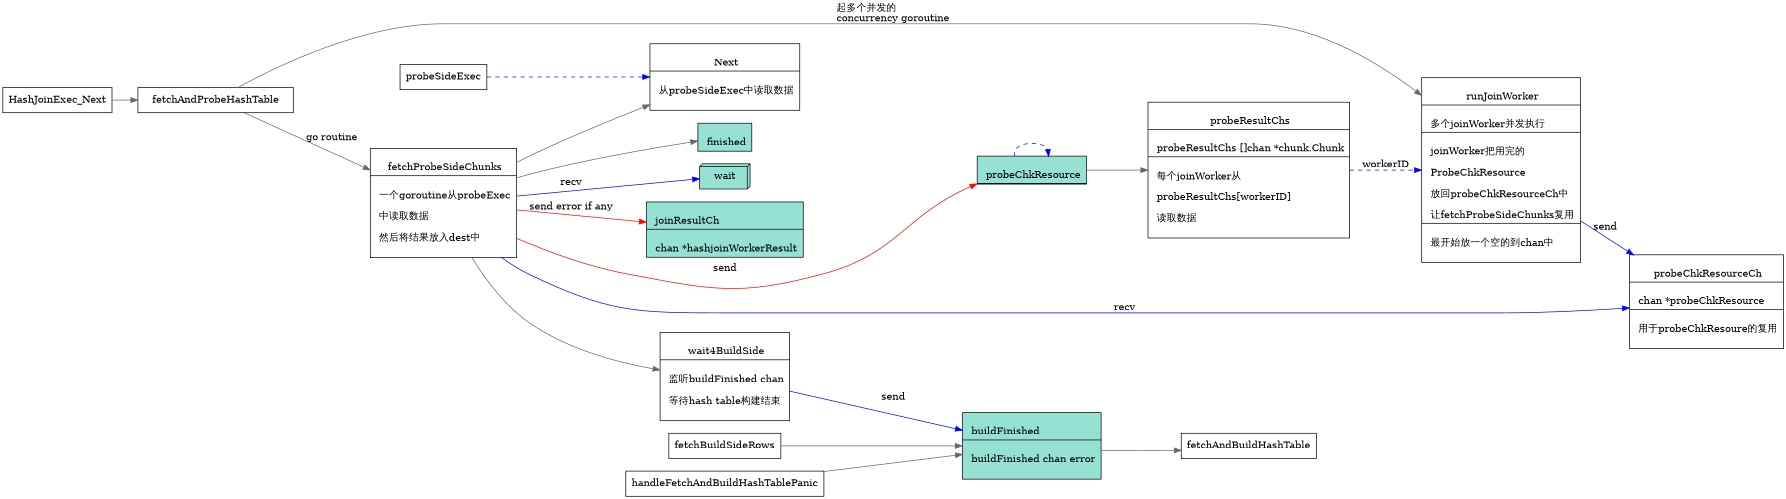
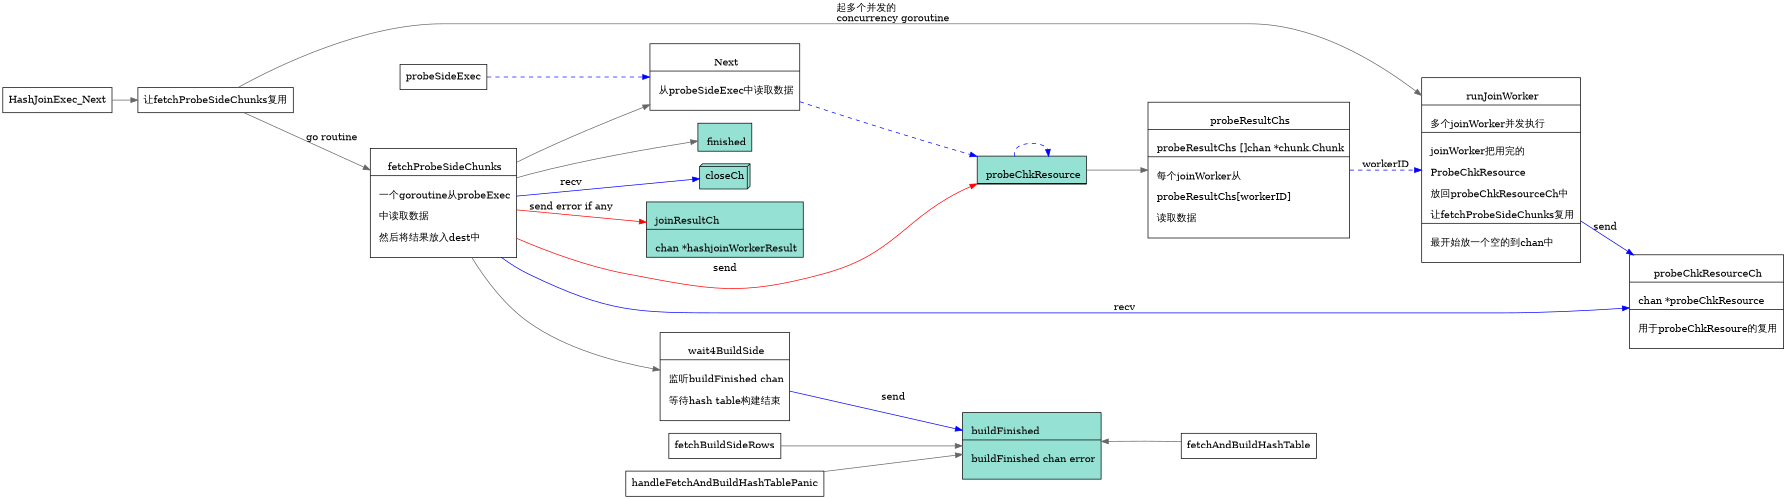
node "fetchAndProbeHashTable": label "fetchAndProbeHashTable" -> "让fetchProbeSideChunks复用"
edge "Next" -> "probeChkResource": added
node "wait": label "wait" -> "closeCh"
edge "buildFinished" -> "fetchAndBuildHashTable": reversed
